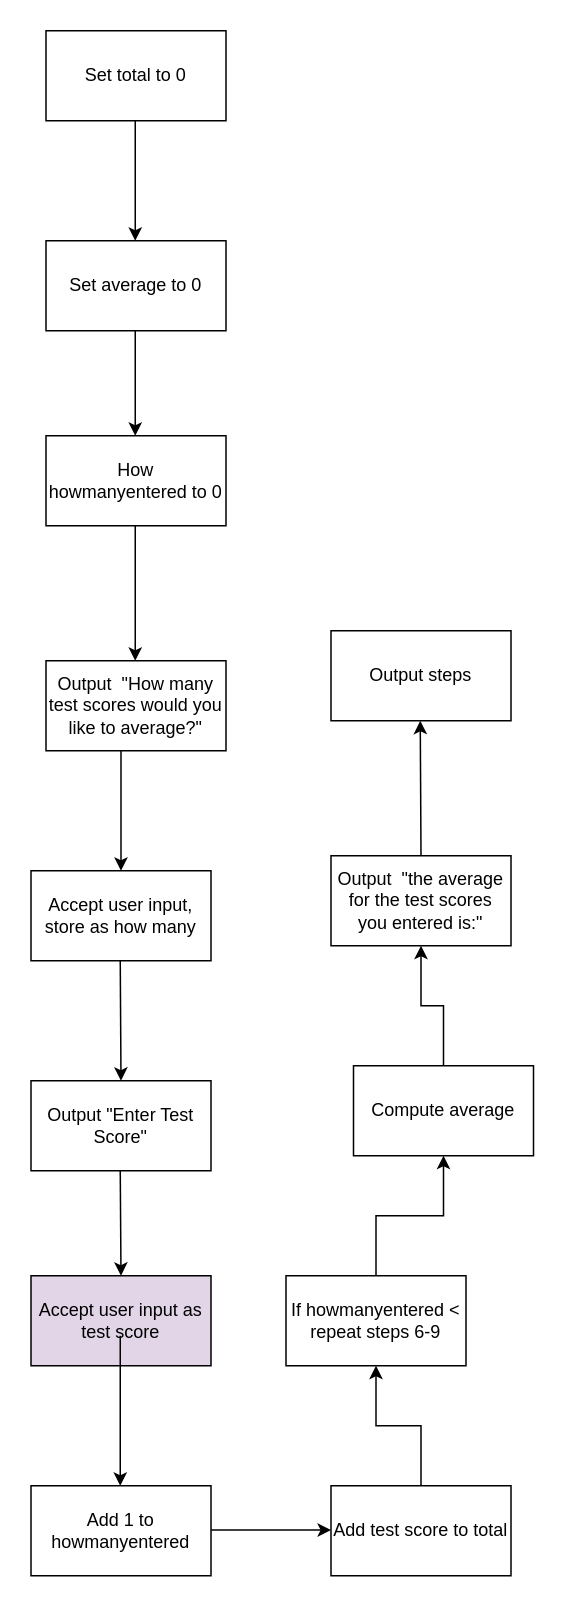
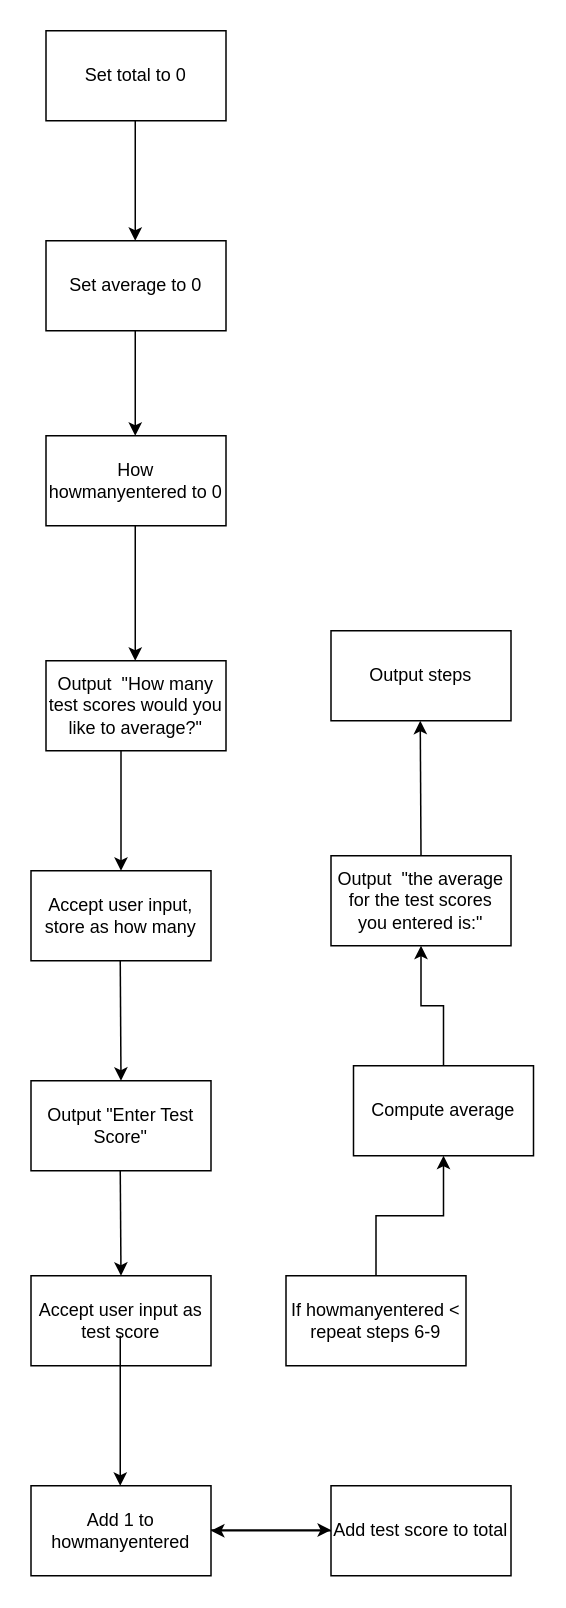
node "Accept user input as test score": fillcolor #e1d5e7 -> #ffffff
edge "Add test score to total" -> "If howmanyentered < repeat steps 6-9": now "Add test score to total" -> "Add 1 to howmanyentered"
